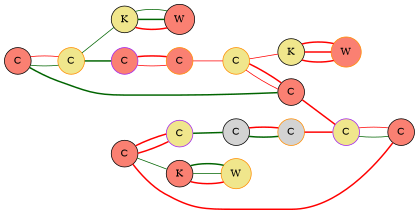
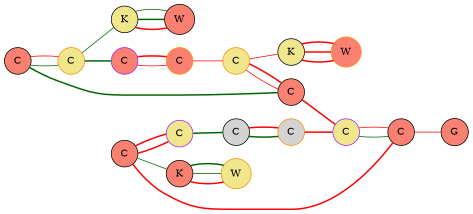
node "G": added
